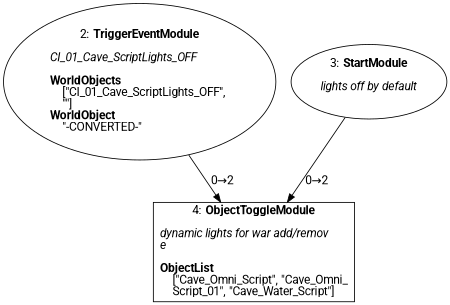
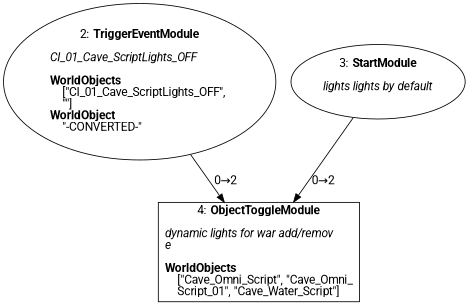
node "3:": text "lights off by default" -> "lights lights by default"
node "4:": text "ObjectList" -> "WorldObjects"
